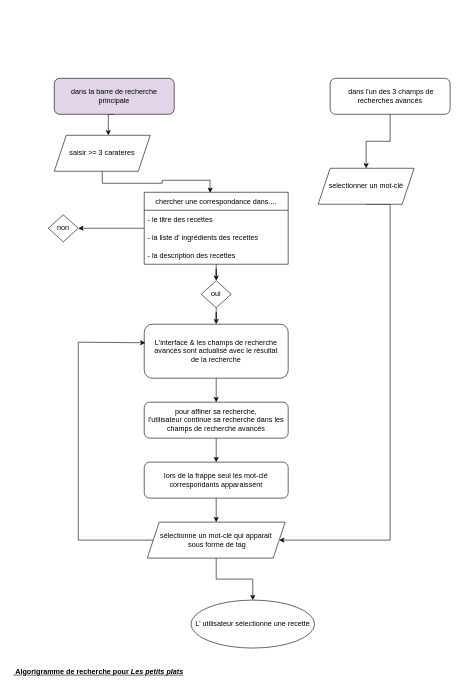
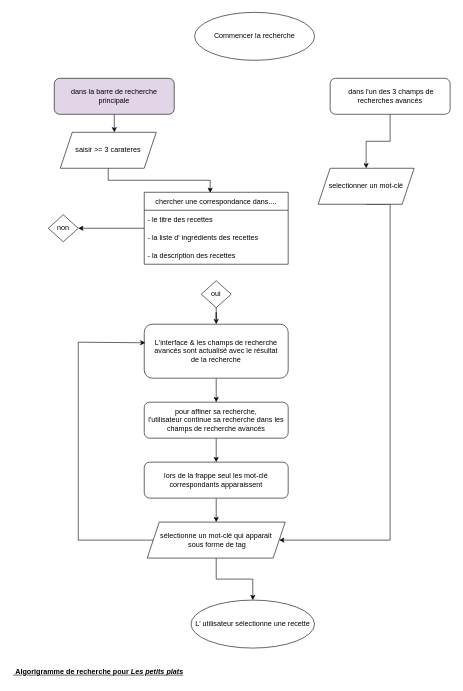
node "Commencer la recherche": added
node "saisir >= 3 carateres": moved (102, 153) -> (108, 150)
edge "chercher une correspondance dans...." -> "oui": removed
